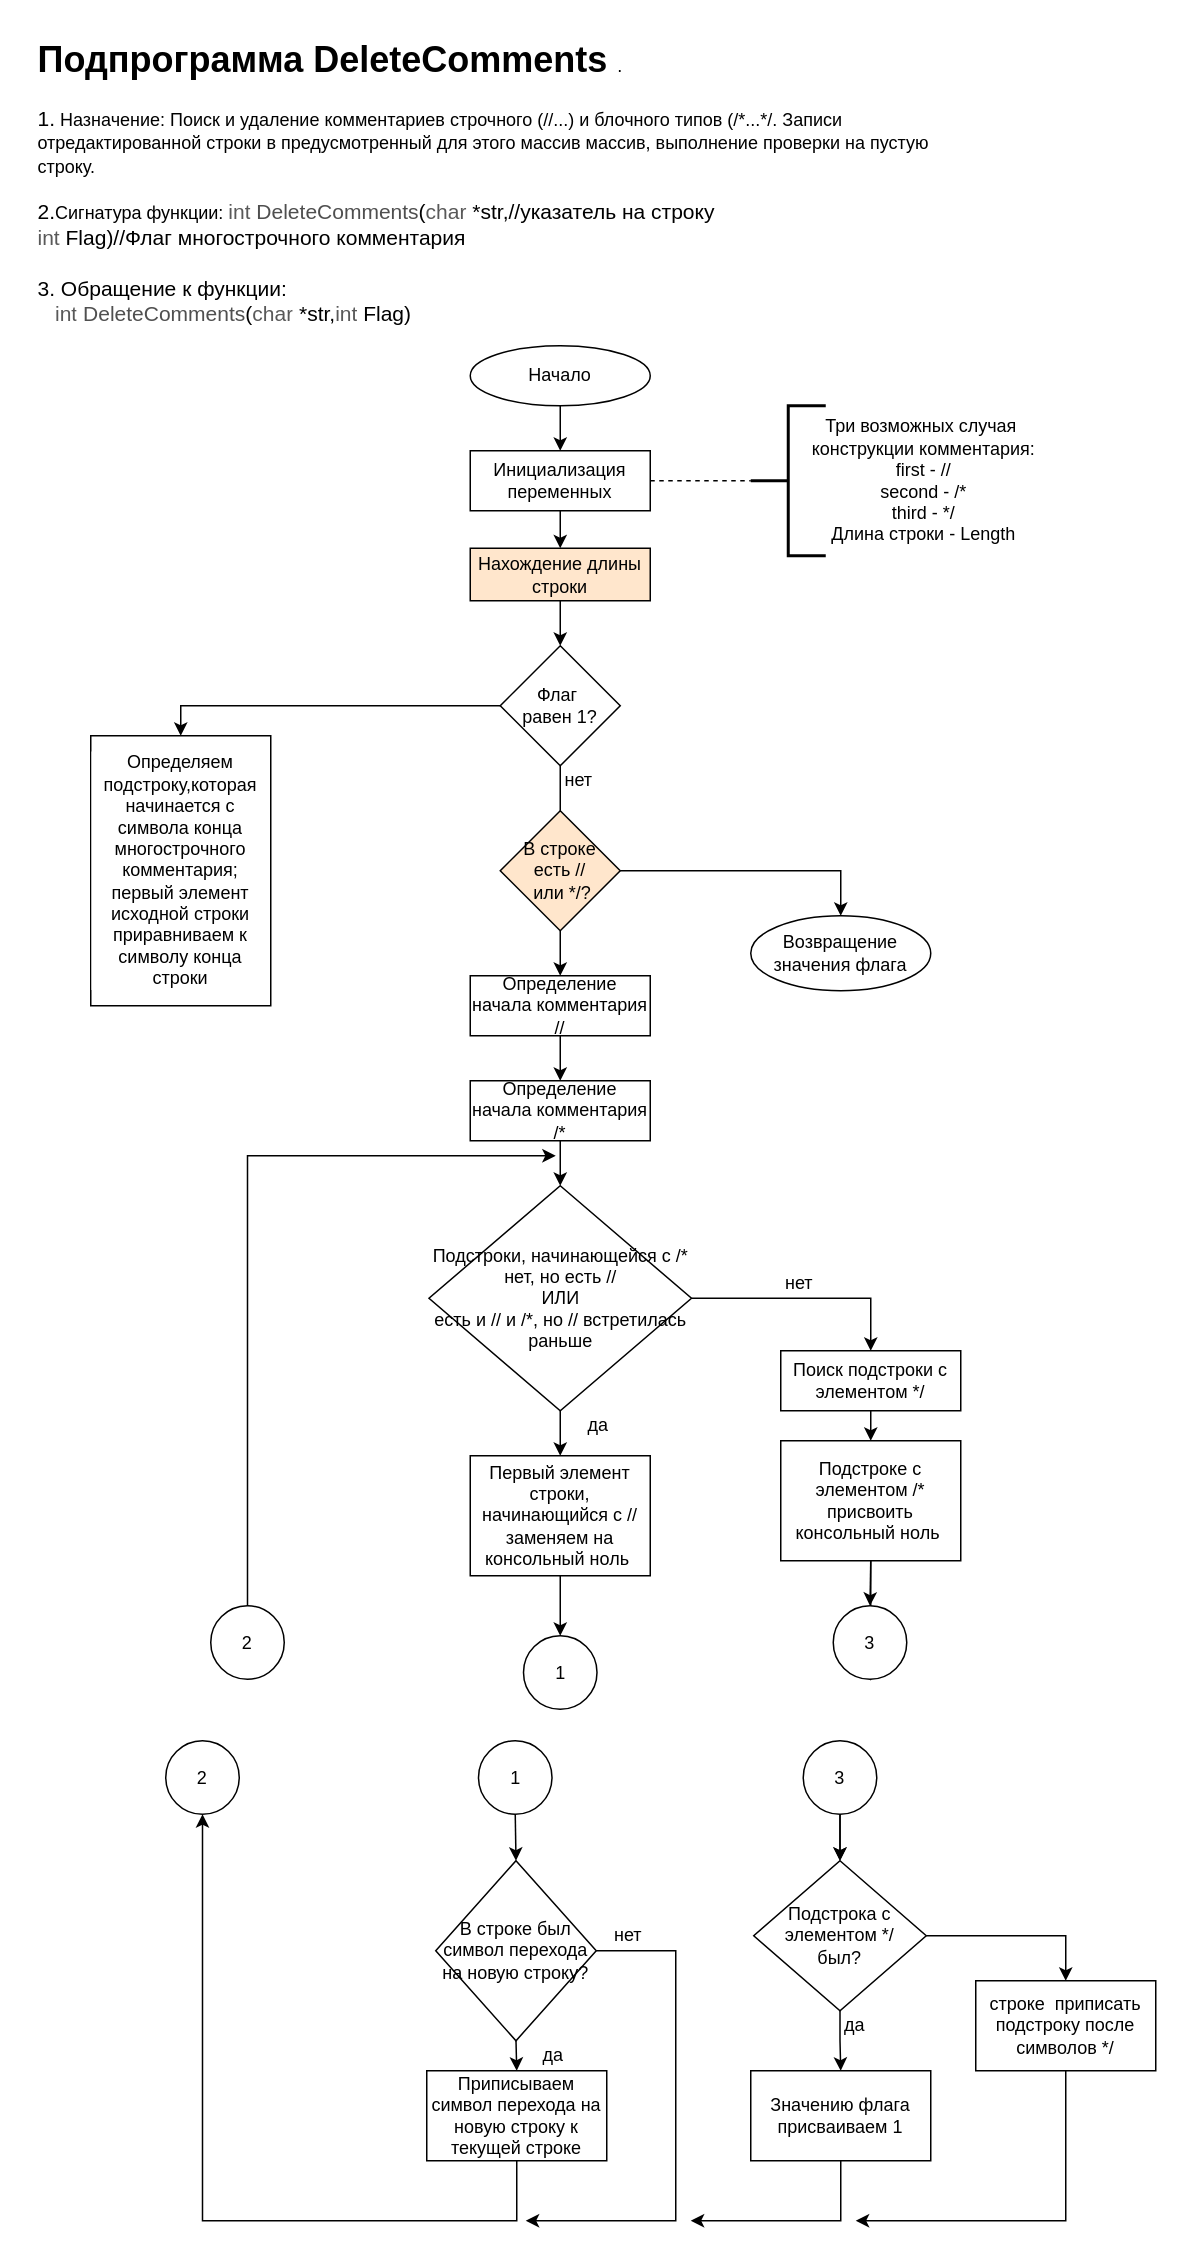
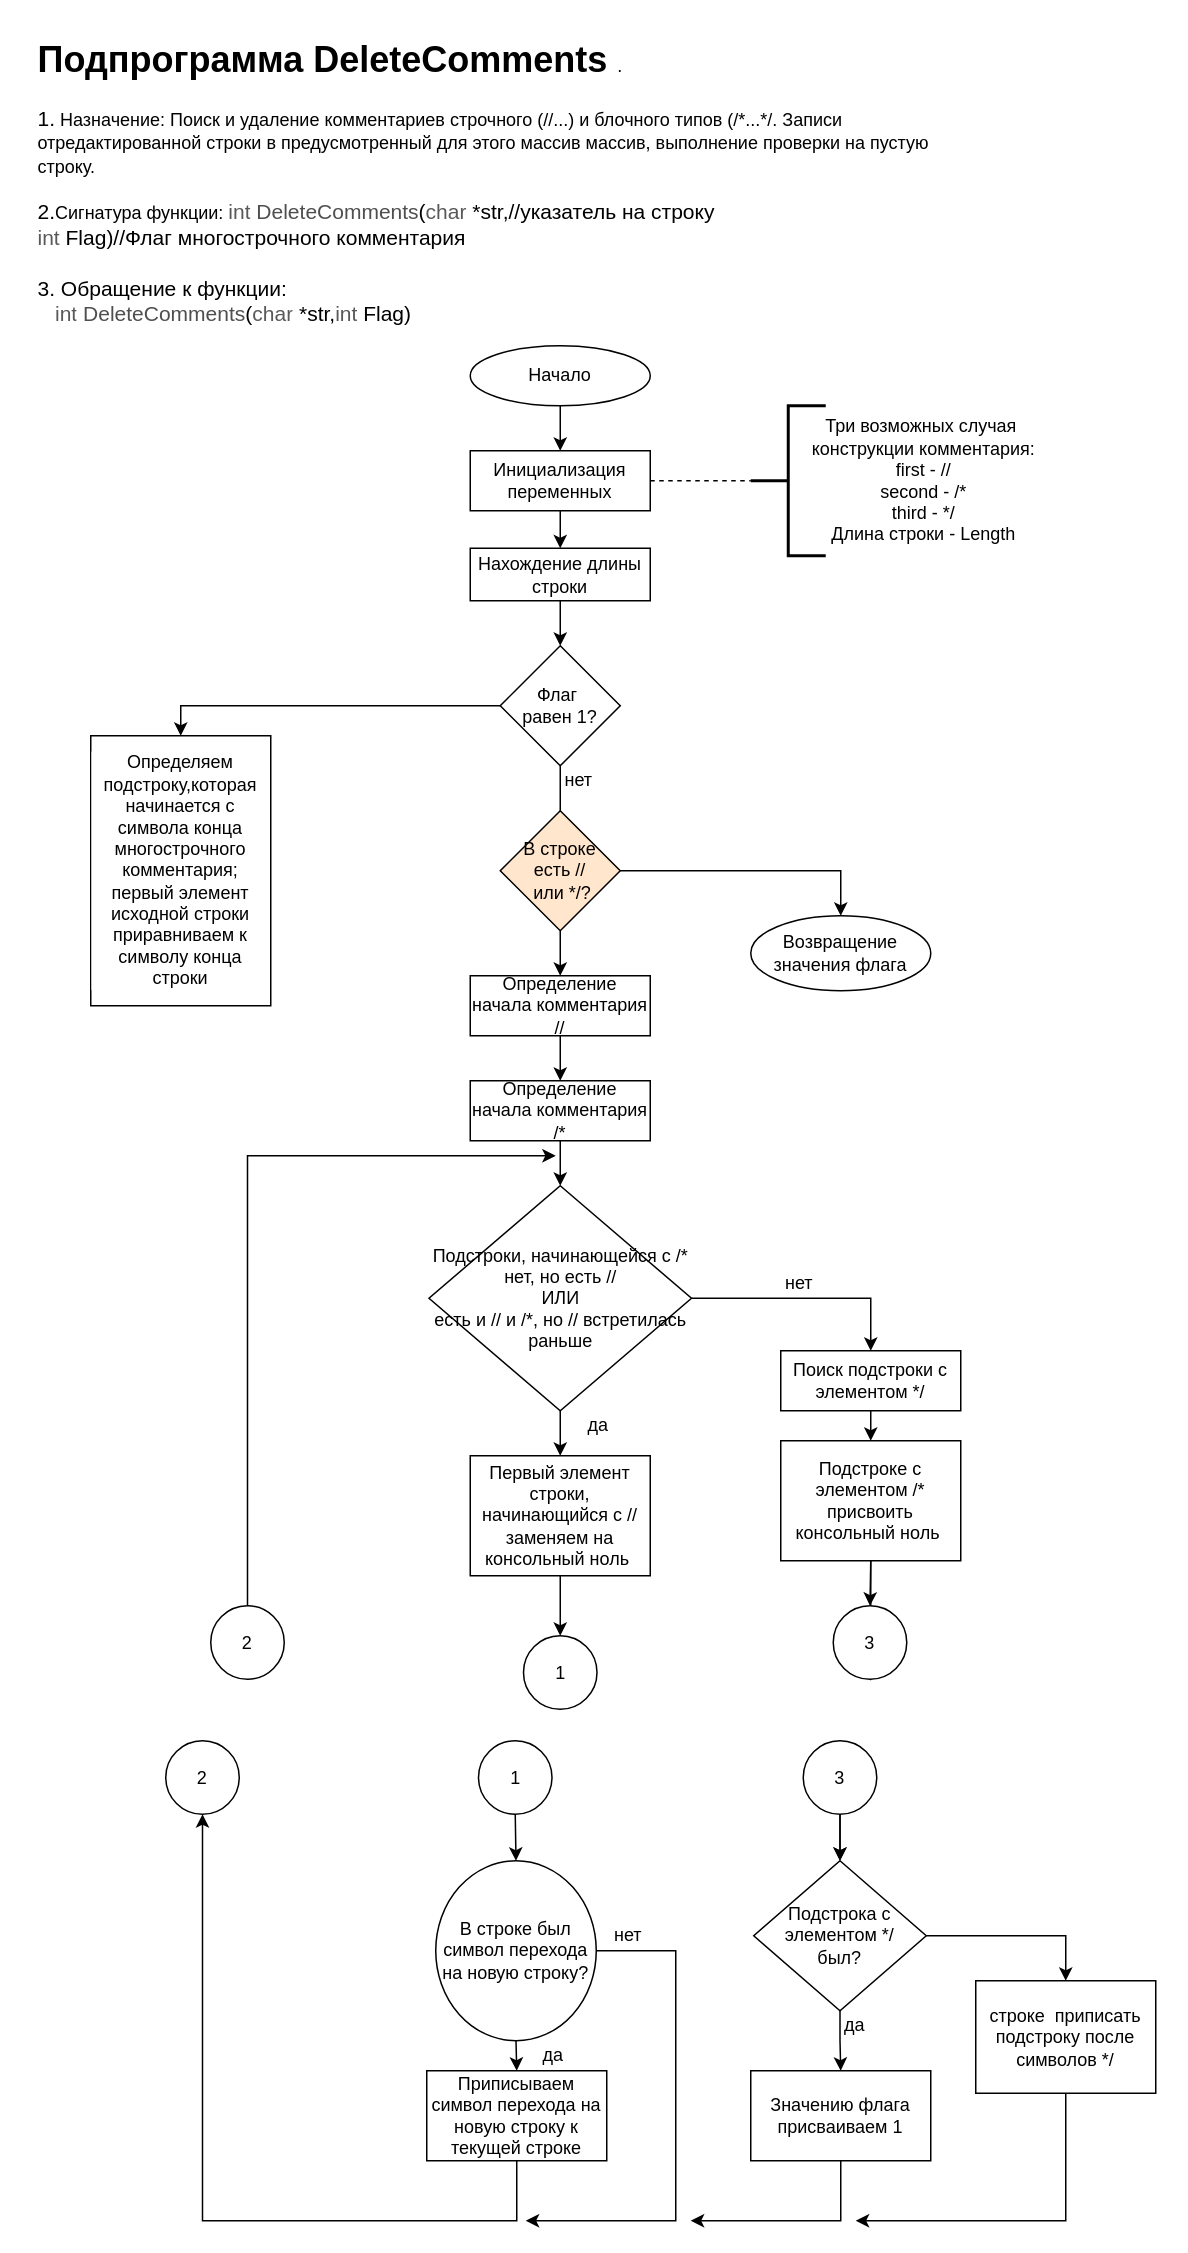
node "Нахождение длины строки": fillcolor #ffe6cc -> #ffffff
node "В строке был символ перехода на новую строку?": shape diamond -> ellipse
node "строке приписать подстроку после символов */": size 180x90 -> 180x113
